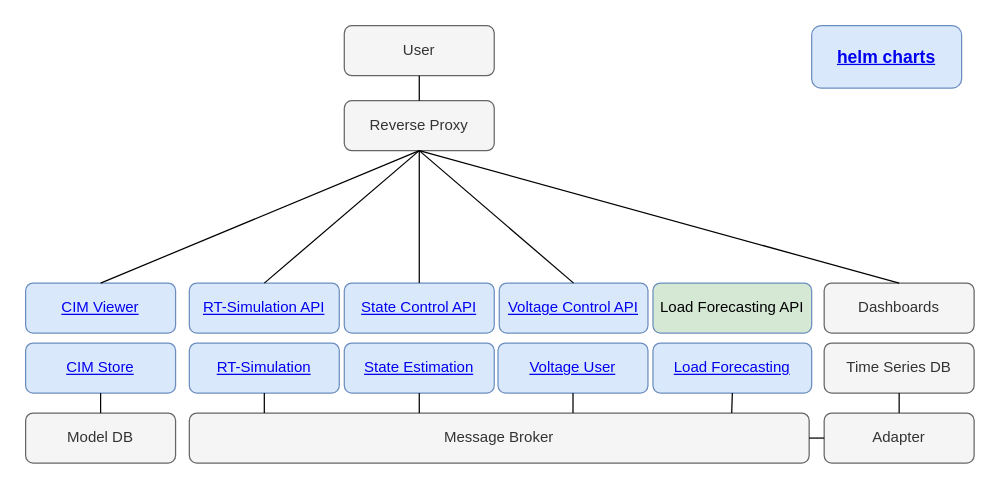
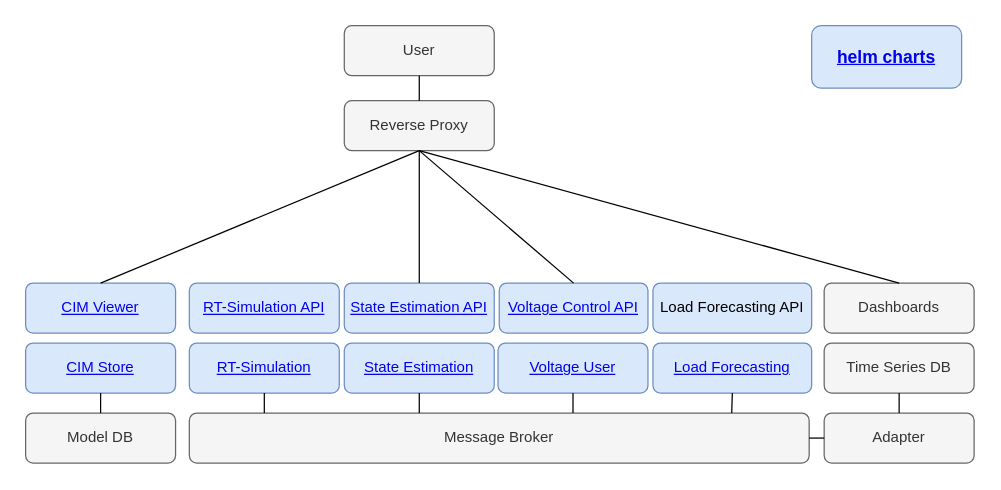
edge "Reverse Proxy" -- "RT-Simulation API": removed
node "State Control API": label "State Control API" -> "State Estimation API"
node "Load Forecasting API": fillcolor #d5e8d4 -> #dae8fc
